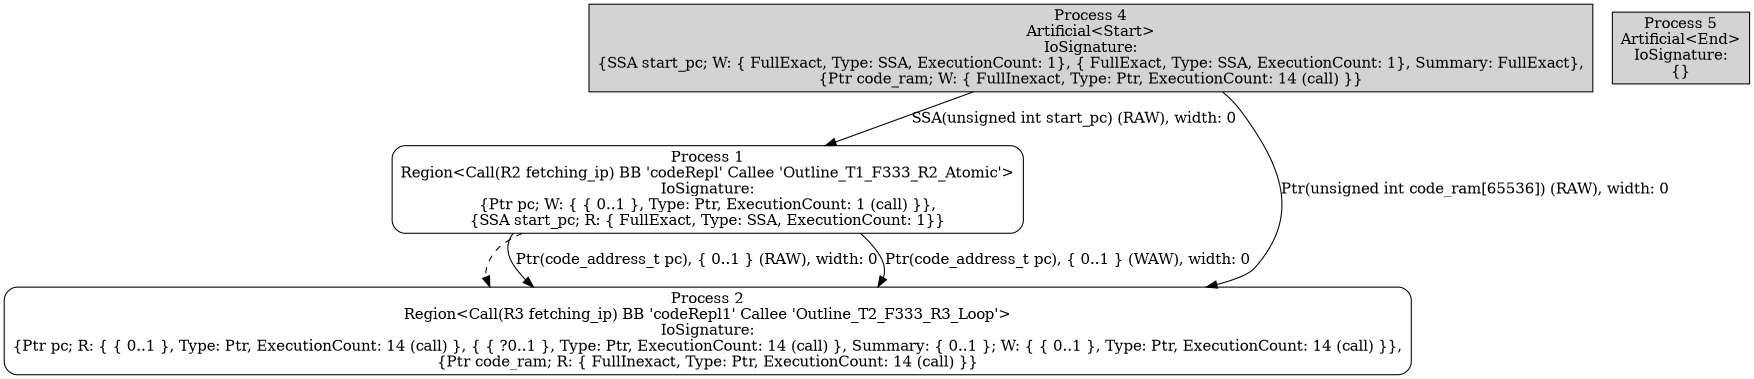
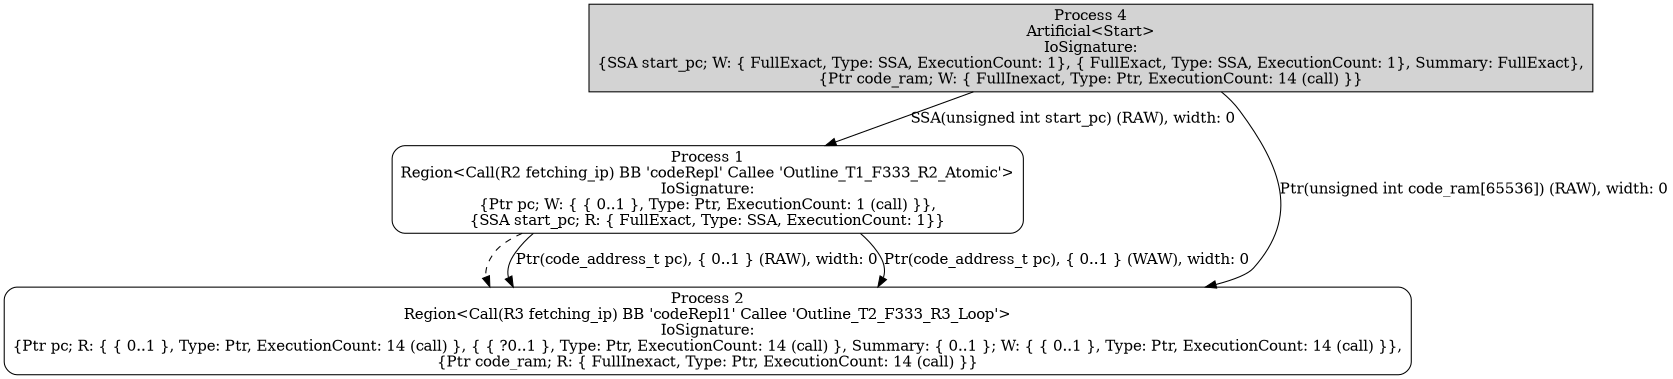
node "Process 5 Artificial<End> IoSignature: {}": removed
